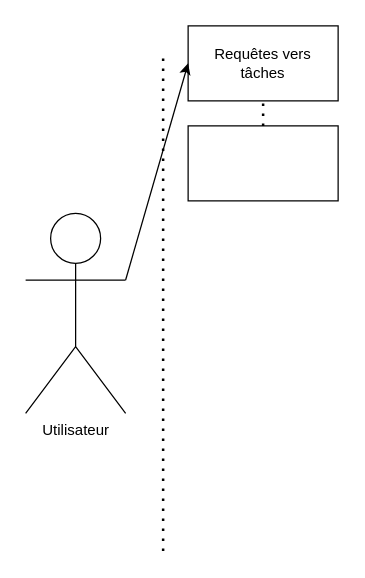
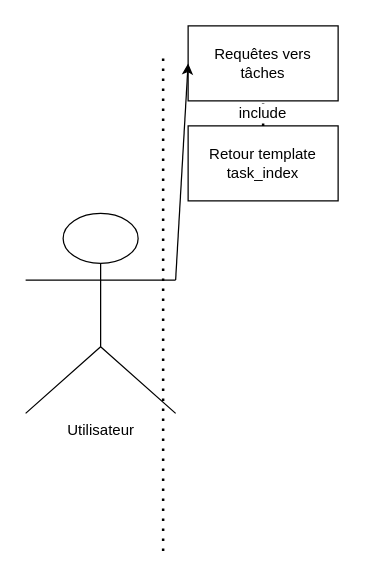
node "include": added
node "Retour template task_index": added
node "Utilisateur": size 100x200 -> 150x200
